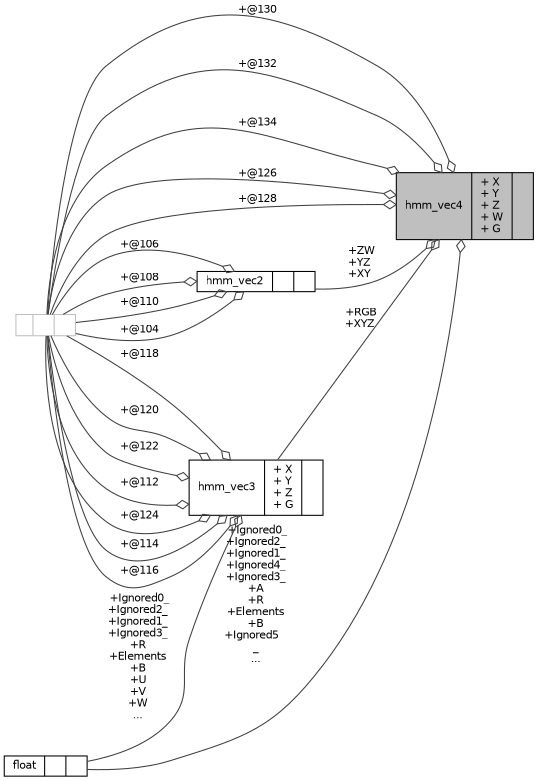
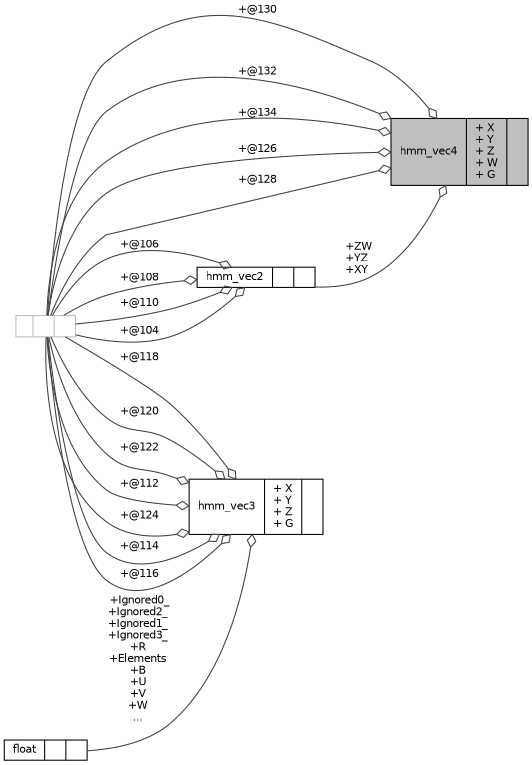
edge "hmm_vec3" -> "hmm_vec4": removed, label "+RGB +XYZ"
edge "float" -> "hmm_vec4": removed, label "+Ignored0_ +Ignored2_ +Ignored1_ +Ignored4_ +Ignored3_ +A +R +Elements +B +Ignored5 _ ..."
